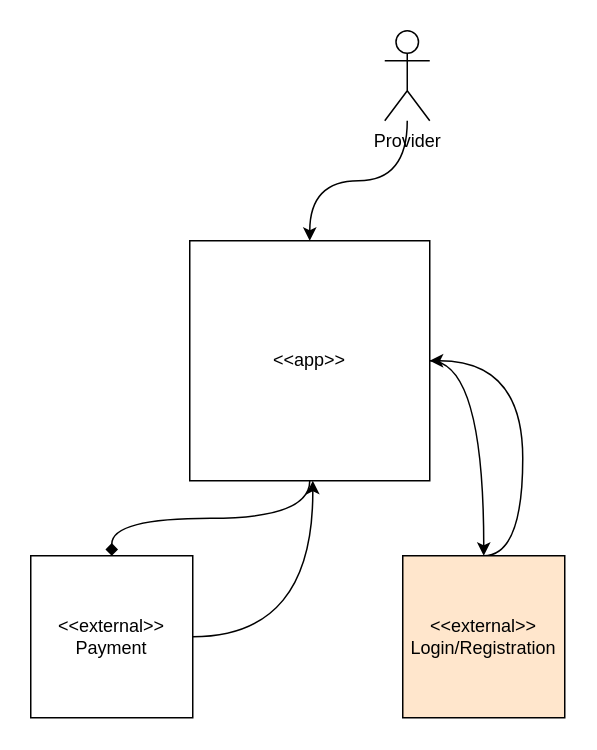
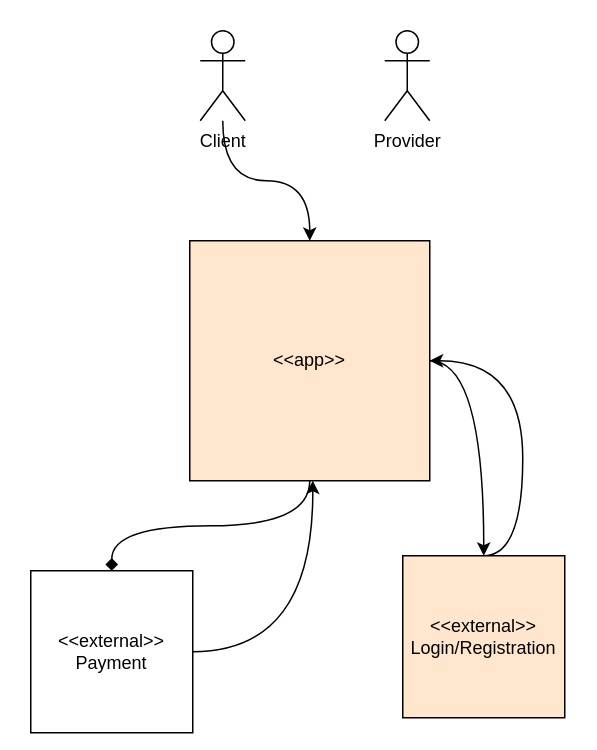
node "Client": added
edge "Client" -> "<<app>>": added
edge "Provider" -> "<<app>>": removed
node "<<app>>": fillcolor #ffffff -> #ffe6cc
node "<<external>> Payment": moved (112, 637) -> (112, 652)
